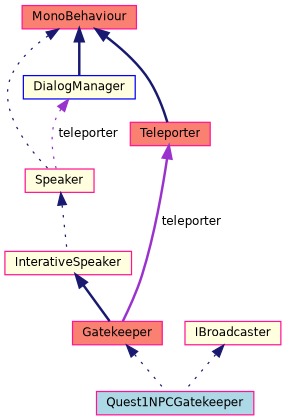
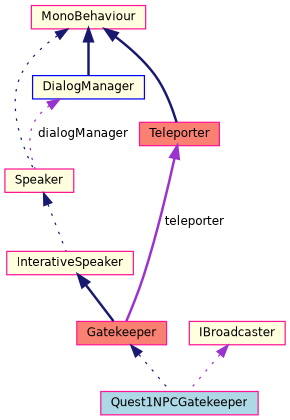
node "MonoBehaviour": fillcolor salmon -> lightyellow
edge "Speaker" -> "DialogManager": label " teleporter" -> " dialogManager"
edge "Quest1NPCGatekeeper" -> "IBroadcaster": color midnightblue -> darkorchid3
